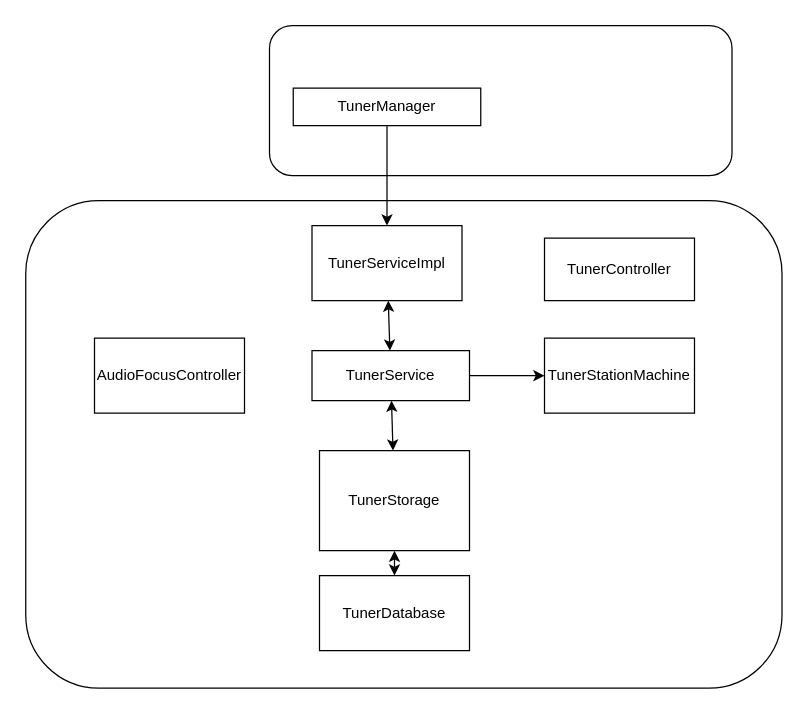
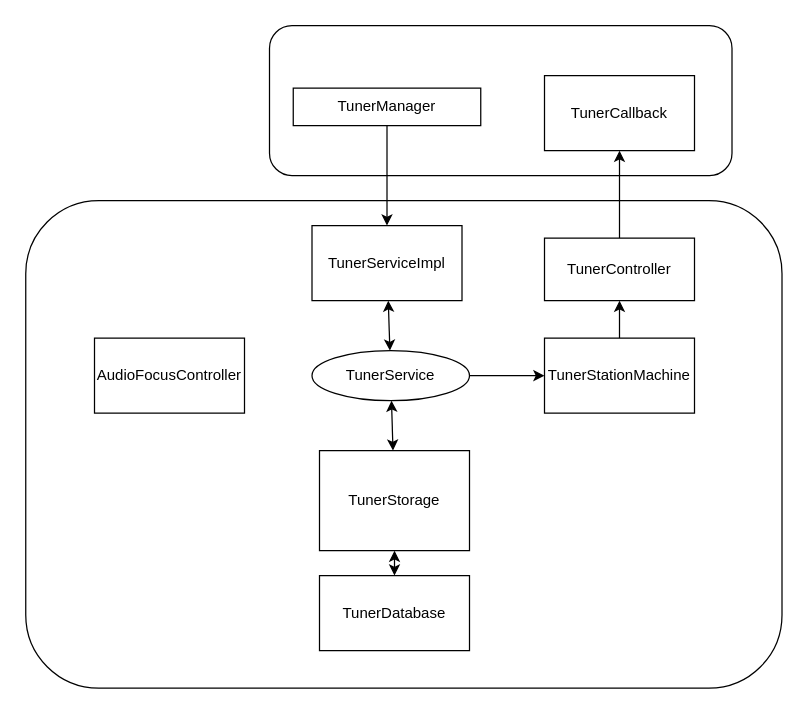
node "TunerCallback": added
edge "TunerController" -> "TunerCallback": added
edge "TunerStationMachine" -> "TunerController": added
node "TunerService": shape rectangle -> ellipse
